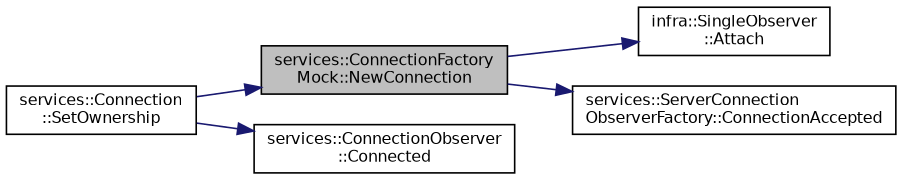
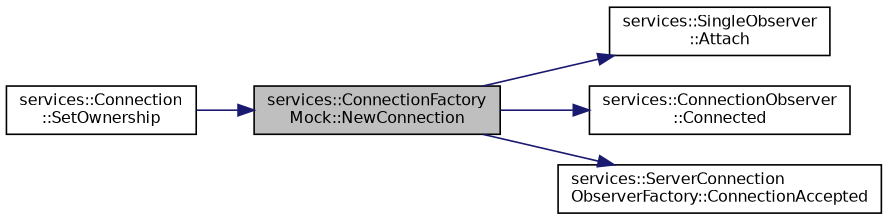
node "infra::SingleObserver ::Attach": label "infra::SingleObserver ::Attach" -> "services::SingleObserver ::Attach"
edge "services::Connection ::SetOwnership" -> "services::ConnectionObserver ::Connected": now "services::ConnectionFactory Mock::NewConnection" -> "services::ConnectionObserver ::Connected"
